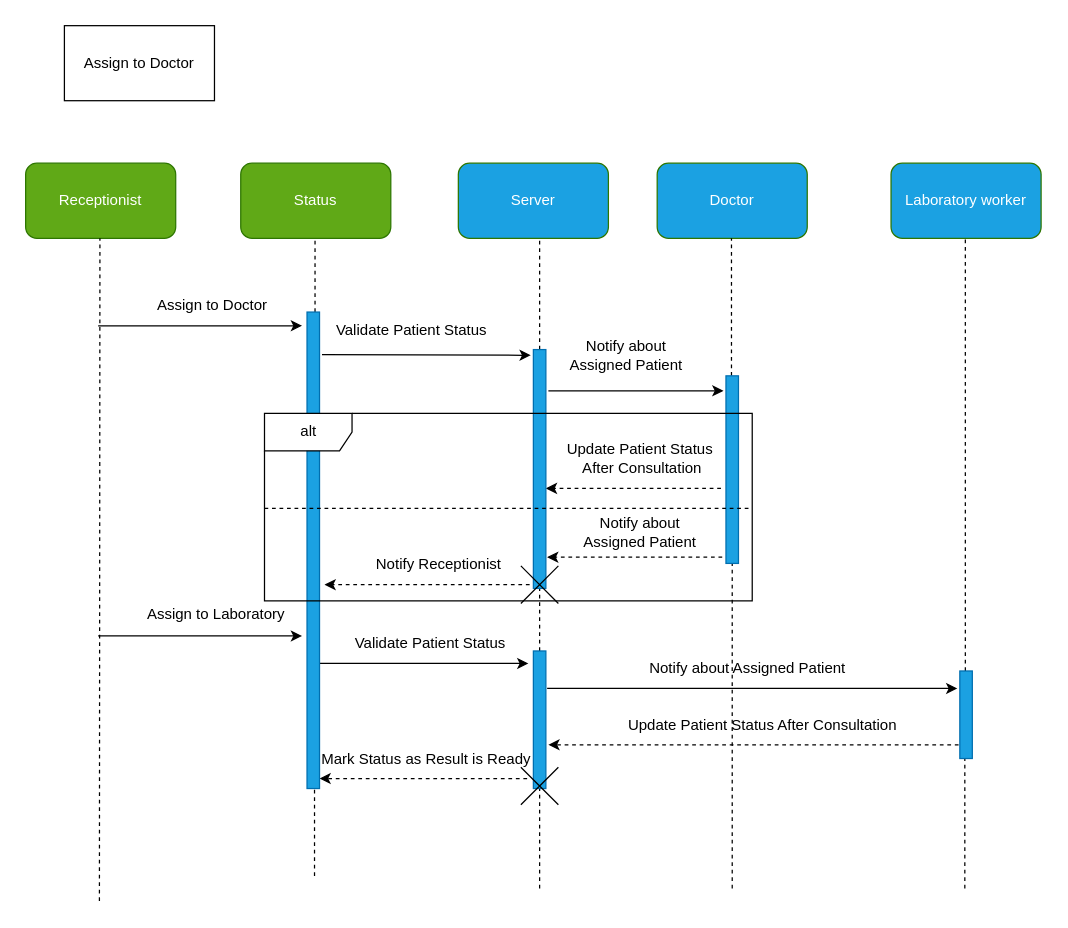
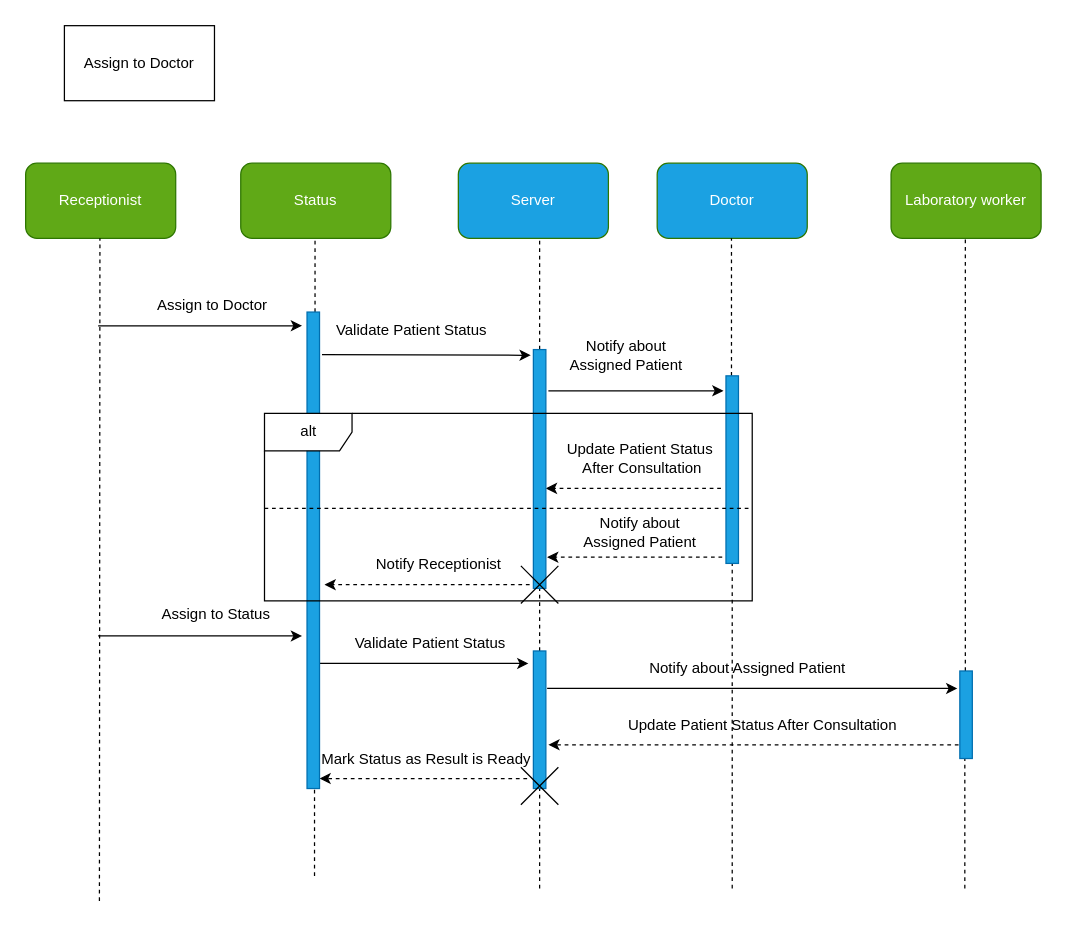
node "Laboratory worker": fillcolor #1ba1e2 -> #60a917
node "Assign to Laboratory": label "Assign to Laboratory" -> "Assign to Status"
